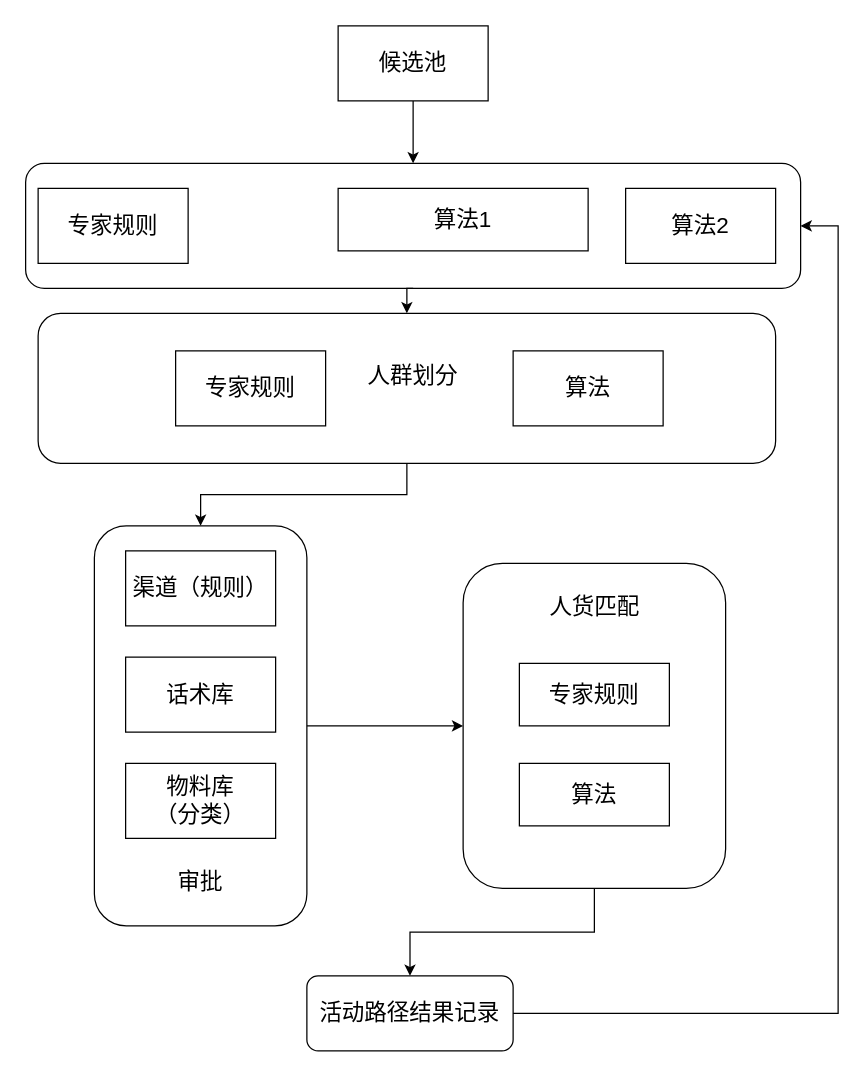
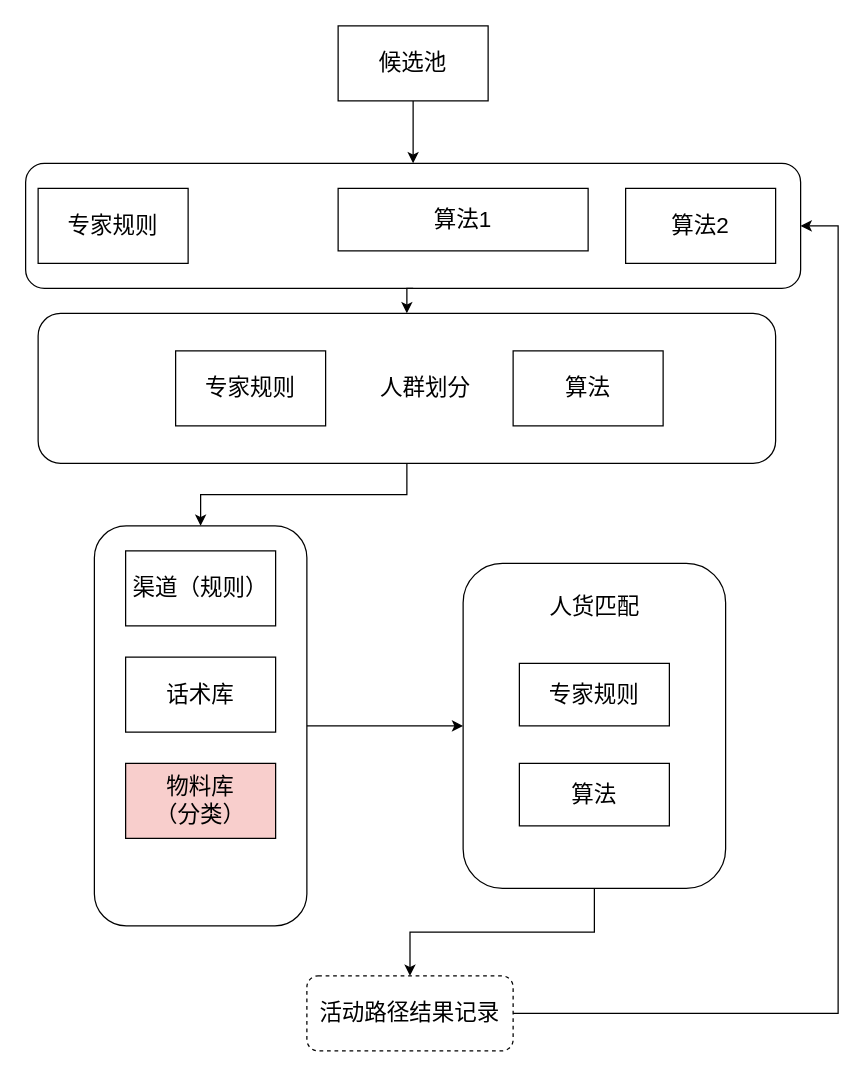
node "人群划分": moved (413, 376) -> (426, 388)
node "物料库 （分类）": fillcolor #ffffff -> #f8cecc
node "审批": removed
node "活动路径结果记录": style solid -> dashed
